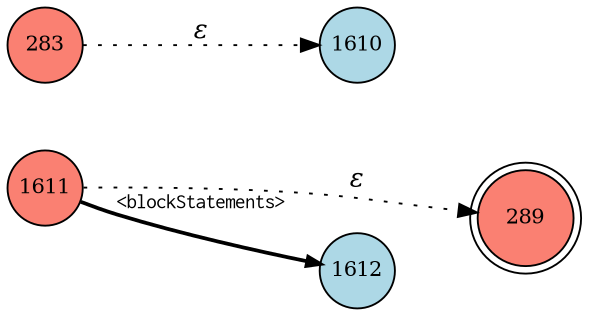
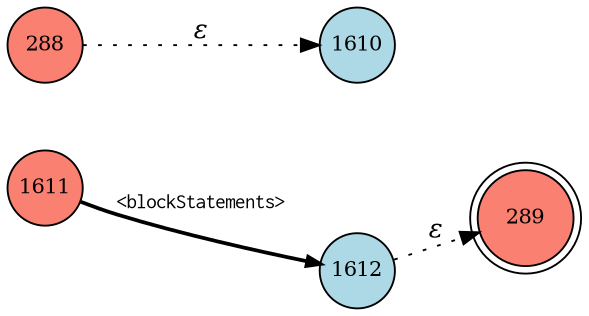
node "283": label "283" -> "288"
edge "1611" -> "289": now "1612" -> "289"
